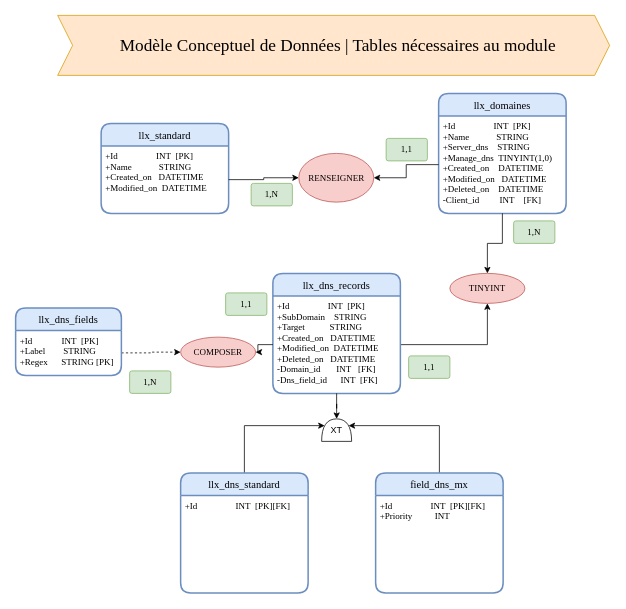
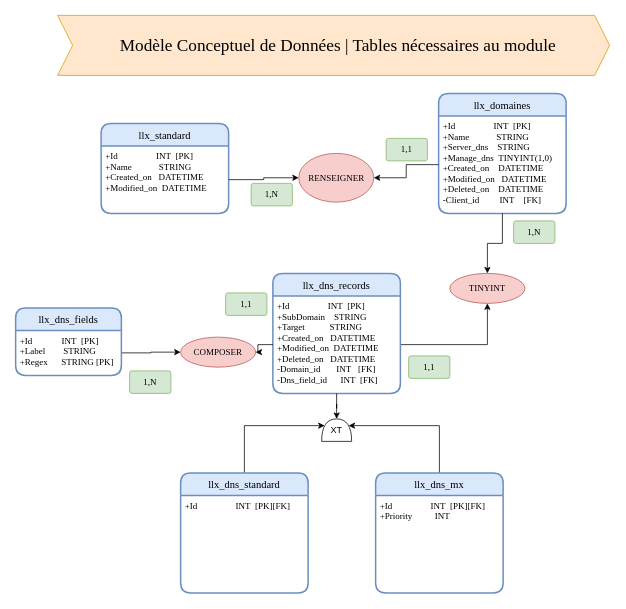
edge "+Id INT [PK] +Label STRING +Regex STRING [PK]" -> "COMPOSER": style dashed -> solid
node "field_dns_mx": label "field_dns_mx" -> "llx_dns_mx"
